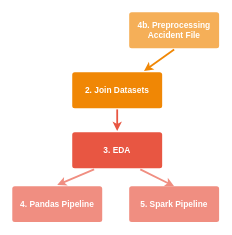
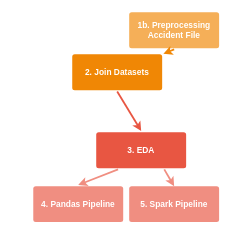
node "4b. Preprocessing Accident File": label "4b. Preprocessing Accident File" -> "1b. Preprocessing Accident File"
node "2. Join Datasets": moved (117, 90) -> (117, 72)
node "3. EDA": moved (117, 150) -> (141, 150)
node "4. Pandas Pipeline": moved (57, 204) -> (78, 204)
